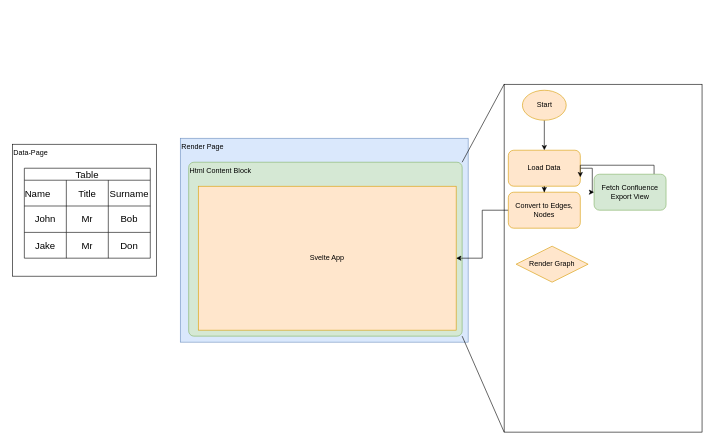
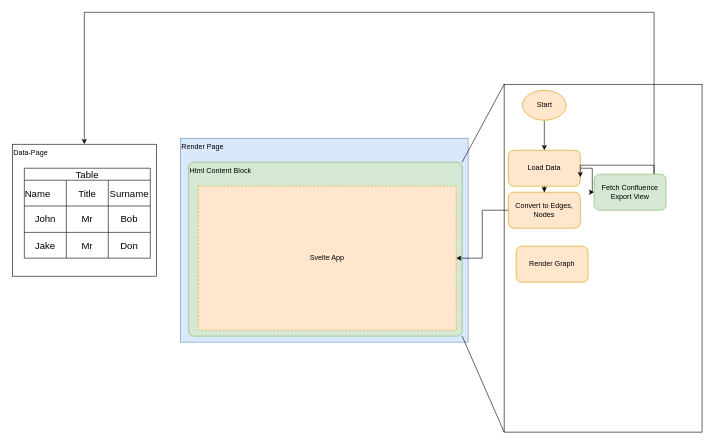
edge "Fetch Confluence Export View" -> "Data-Page": added
node "Svelte App": style solid -> dashed
node "Render Graph": shape diamond -> rounded rectangle
